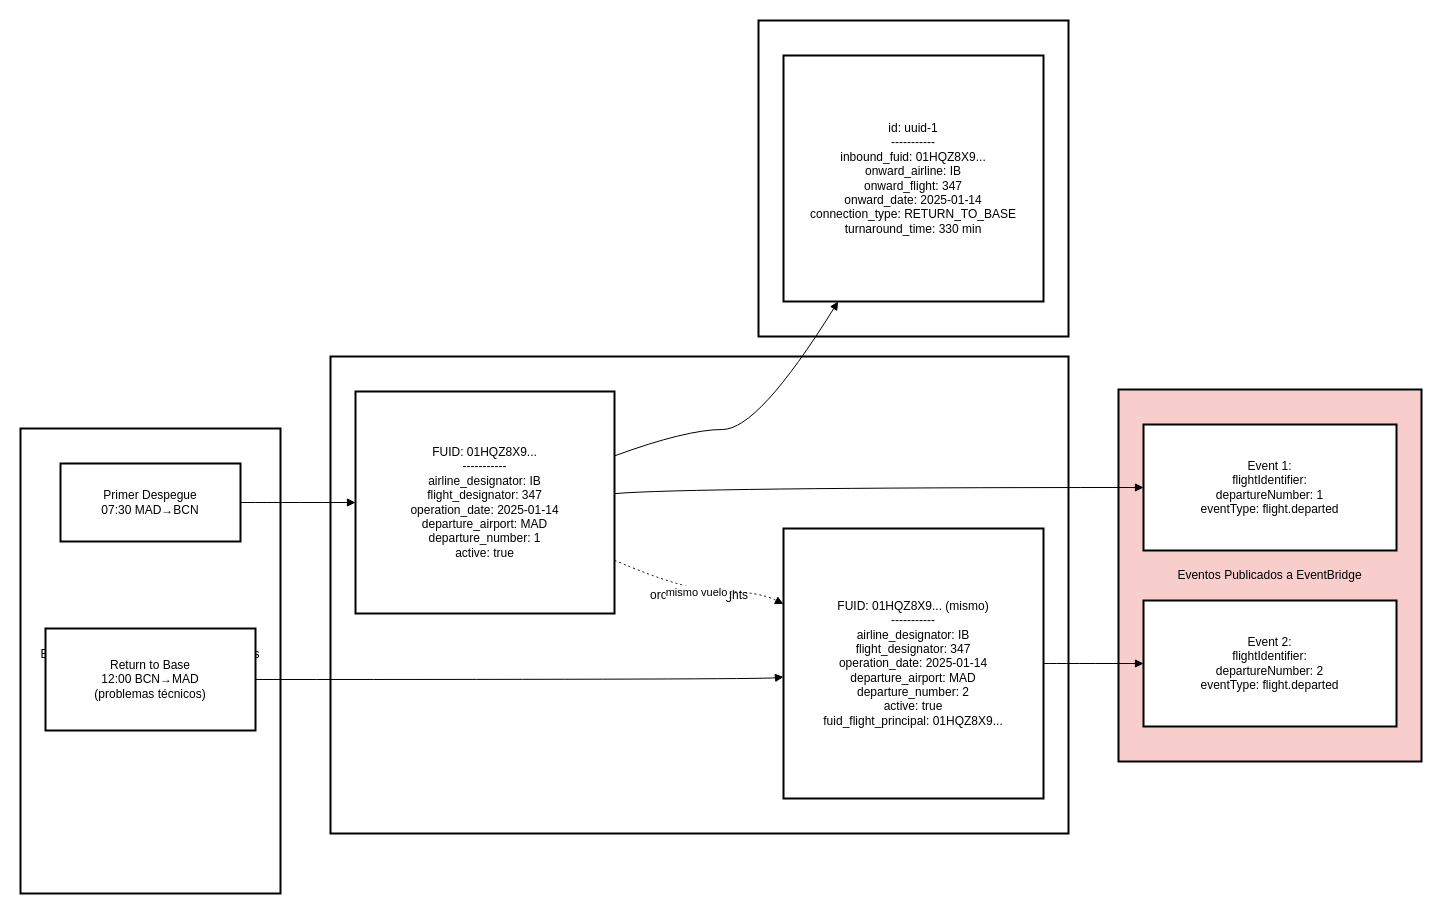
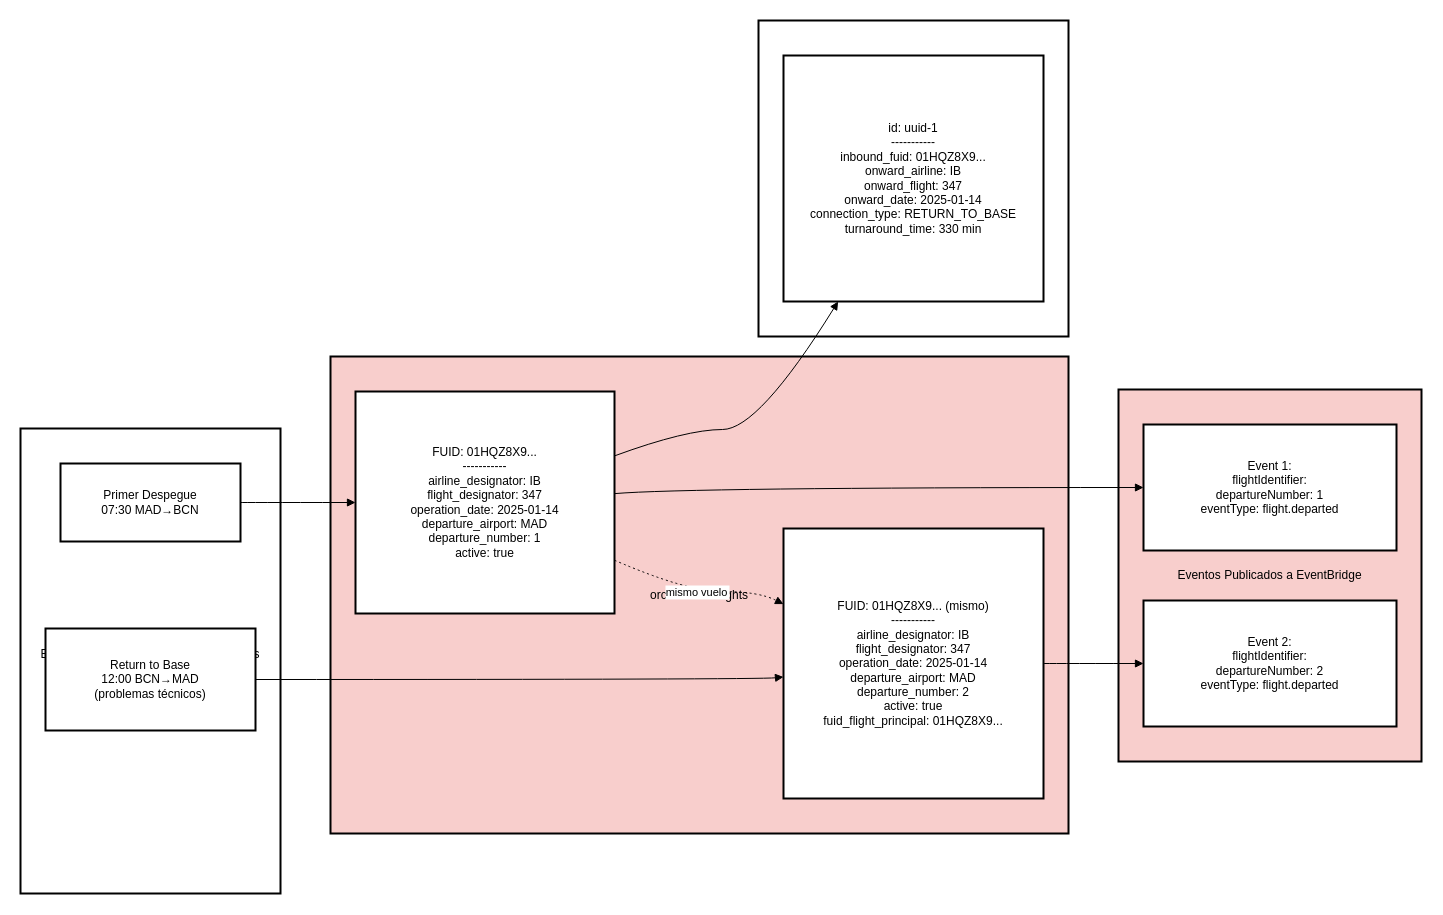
node "orchestrator.flights": fillcolor #ffffff -> #f8cecc
